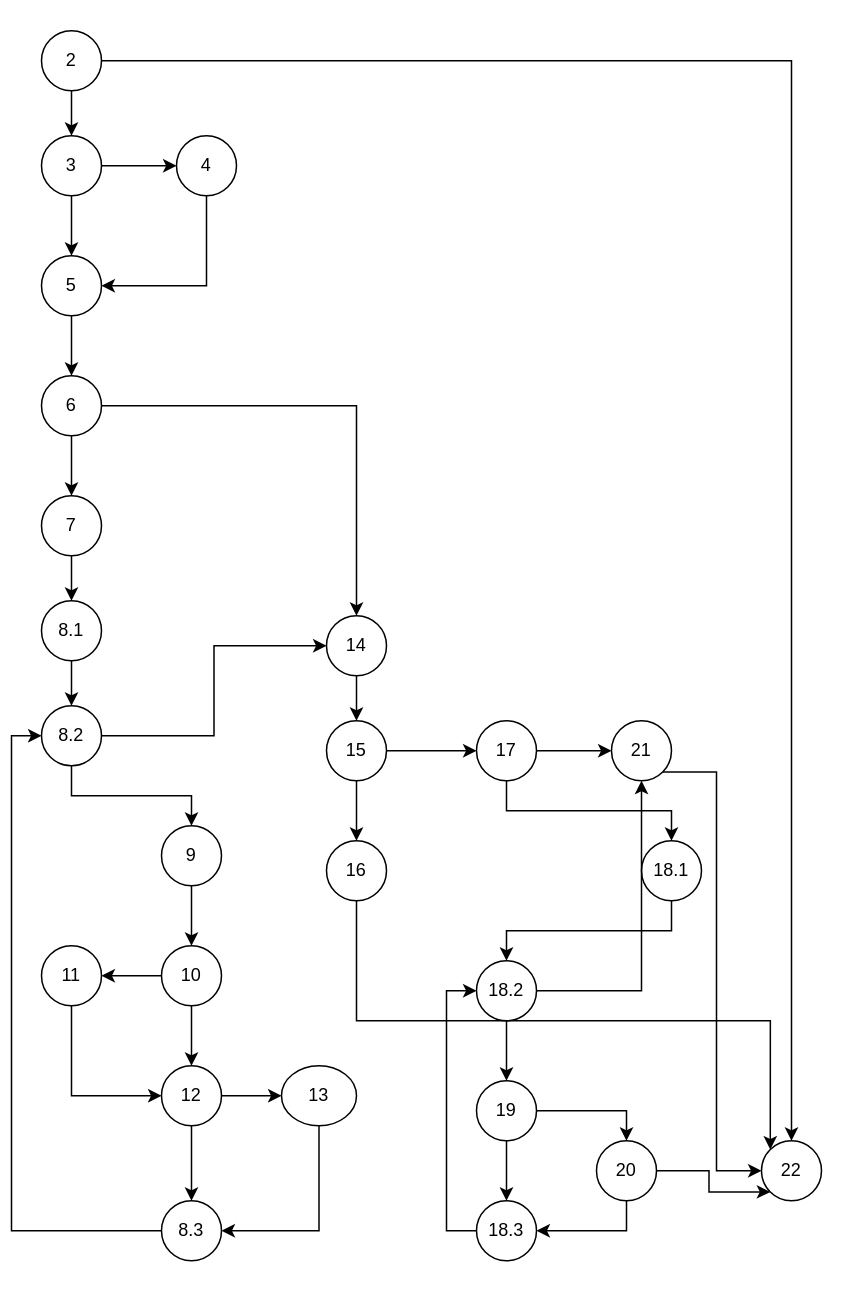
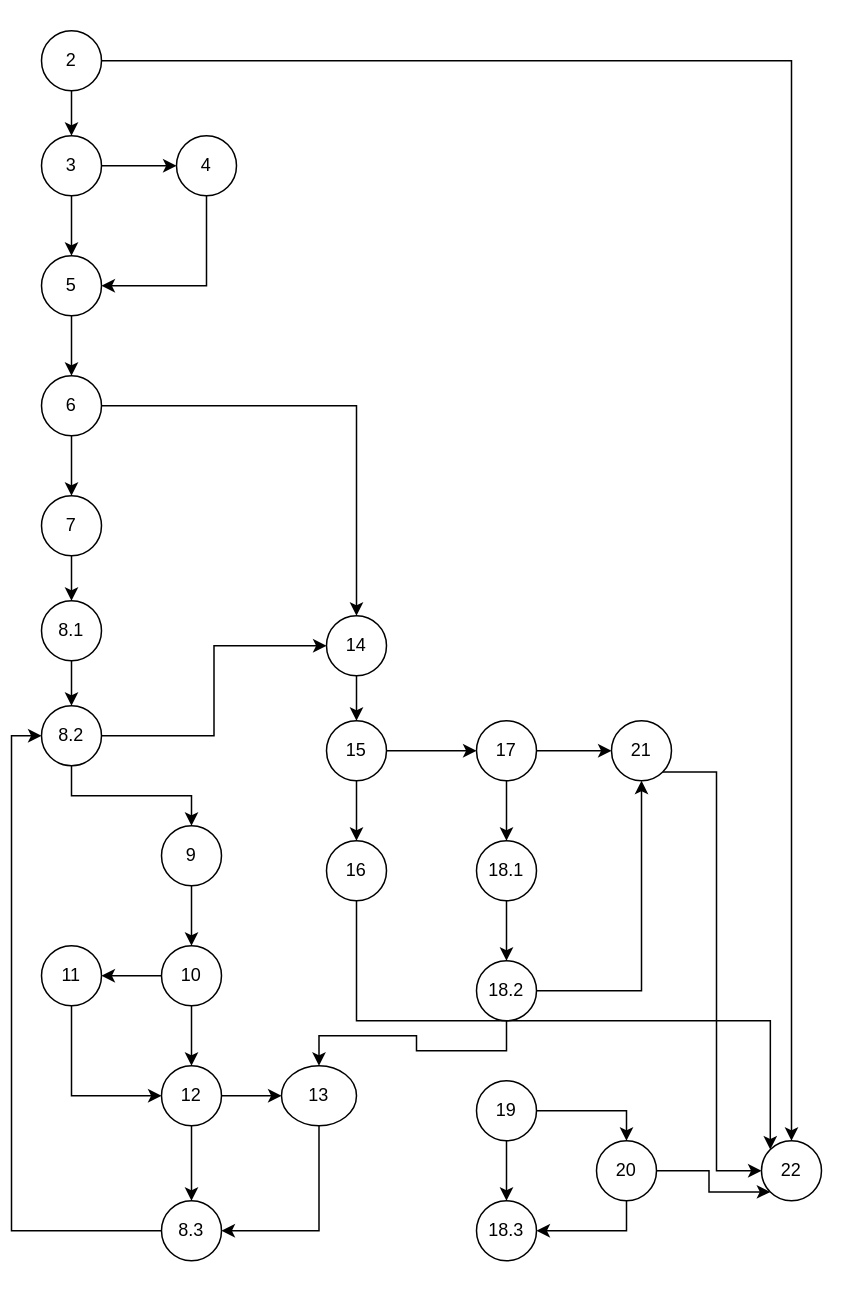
node "18.1": moved (671, 871) -> (506, 871)
edge "18.2" -> "19": now "18.2" -> "13"
edge "18.3" -> "18.2": removed
